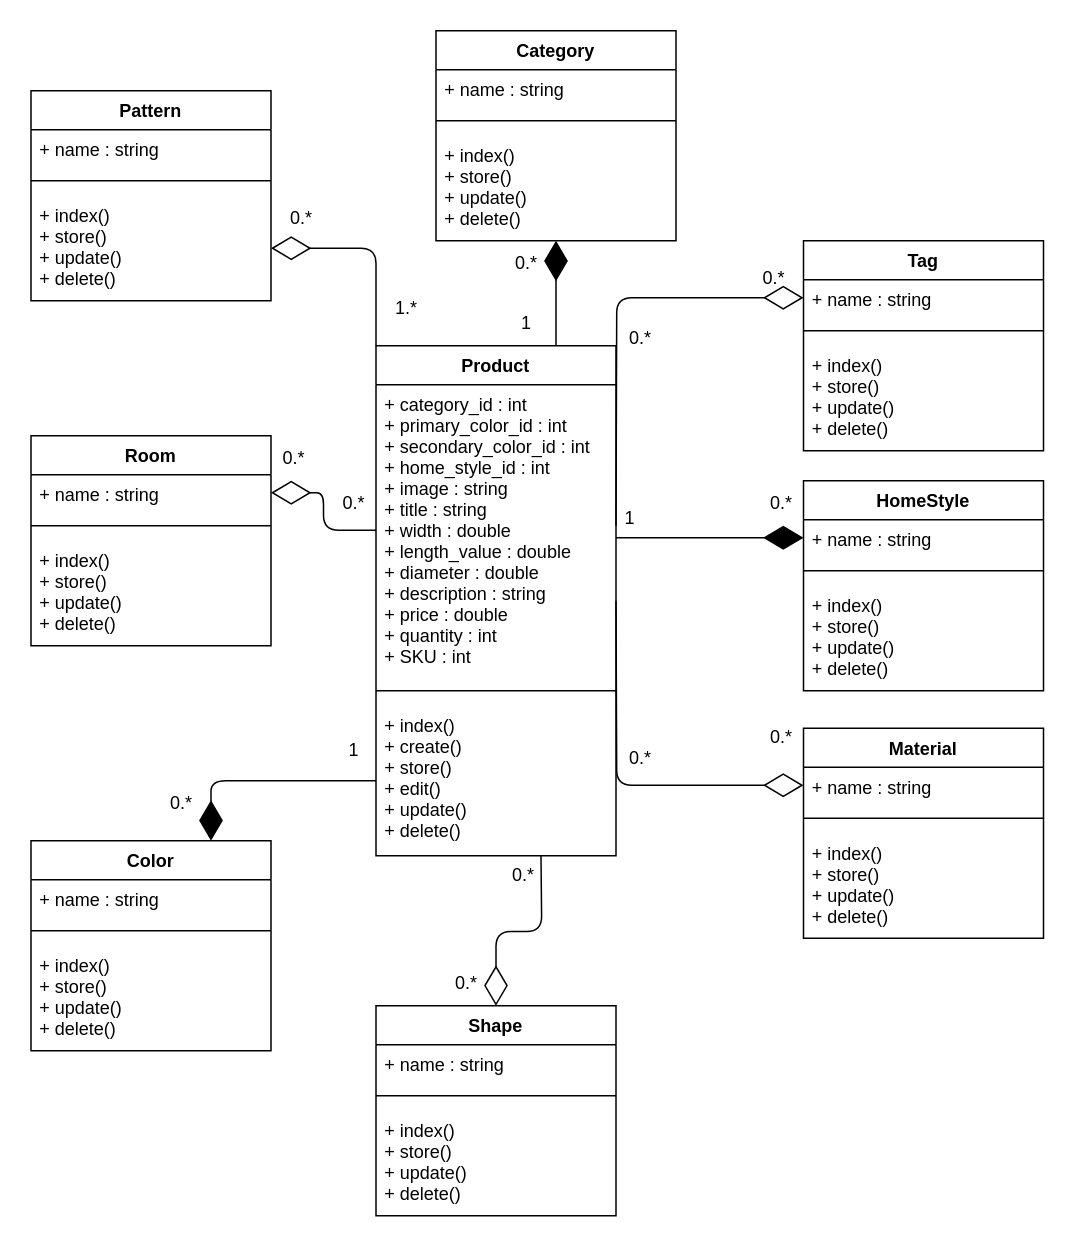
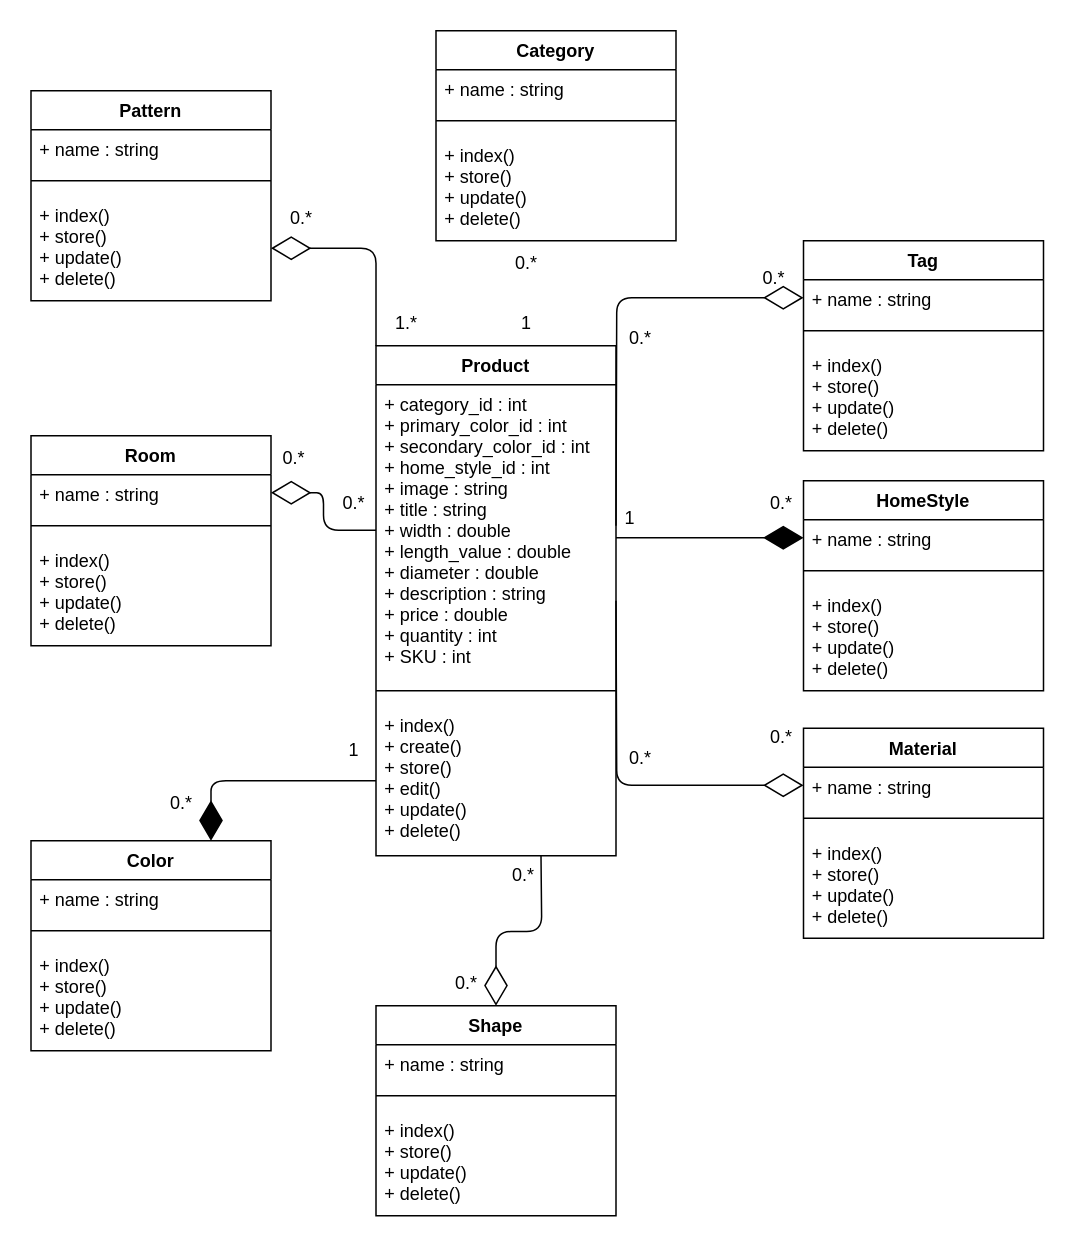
node "1.*": moved (406, 308) -> (406, 323)
edge "Product" -> "Category": removed
